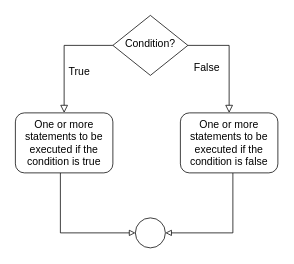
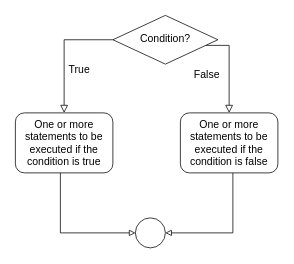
node "Condition?": size 75x60 -> 105x49
